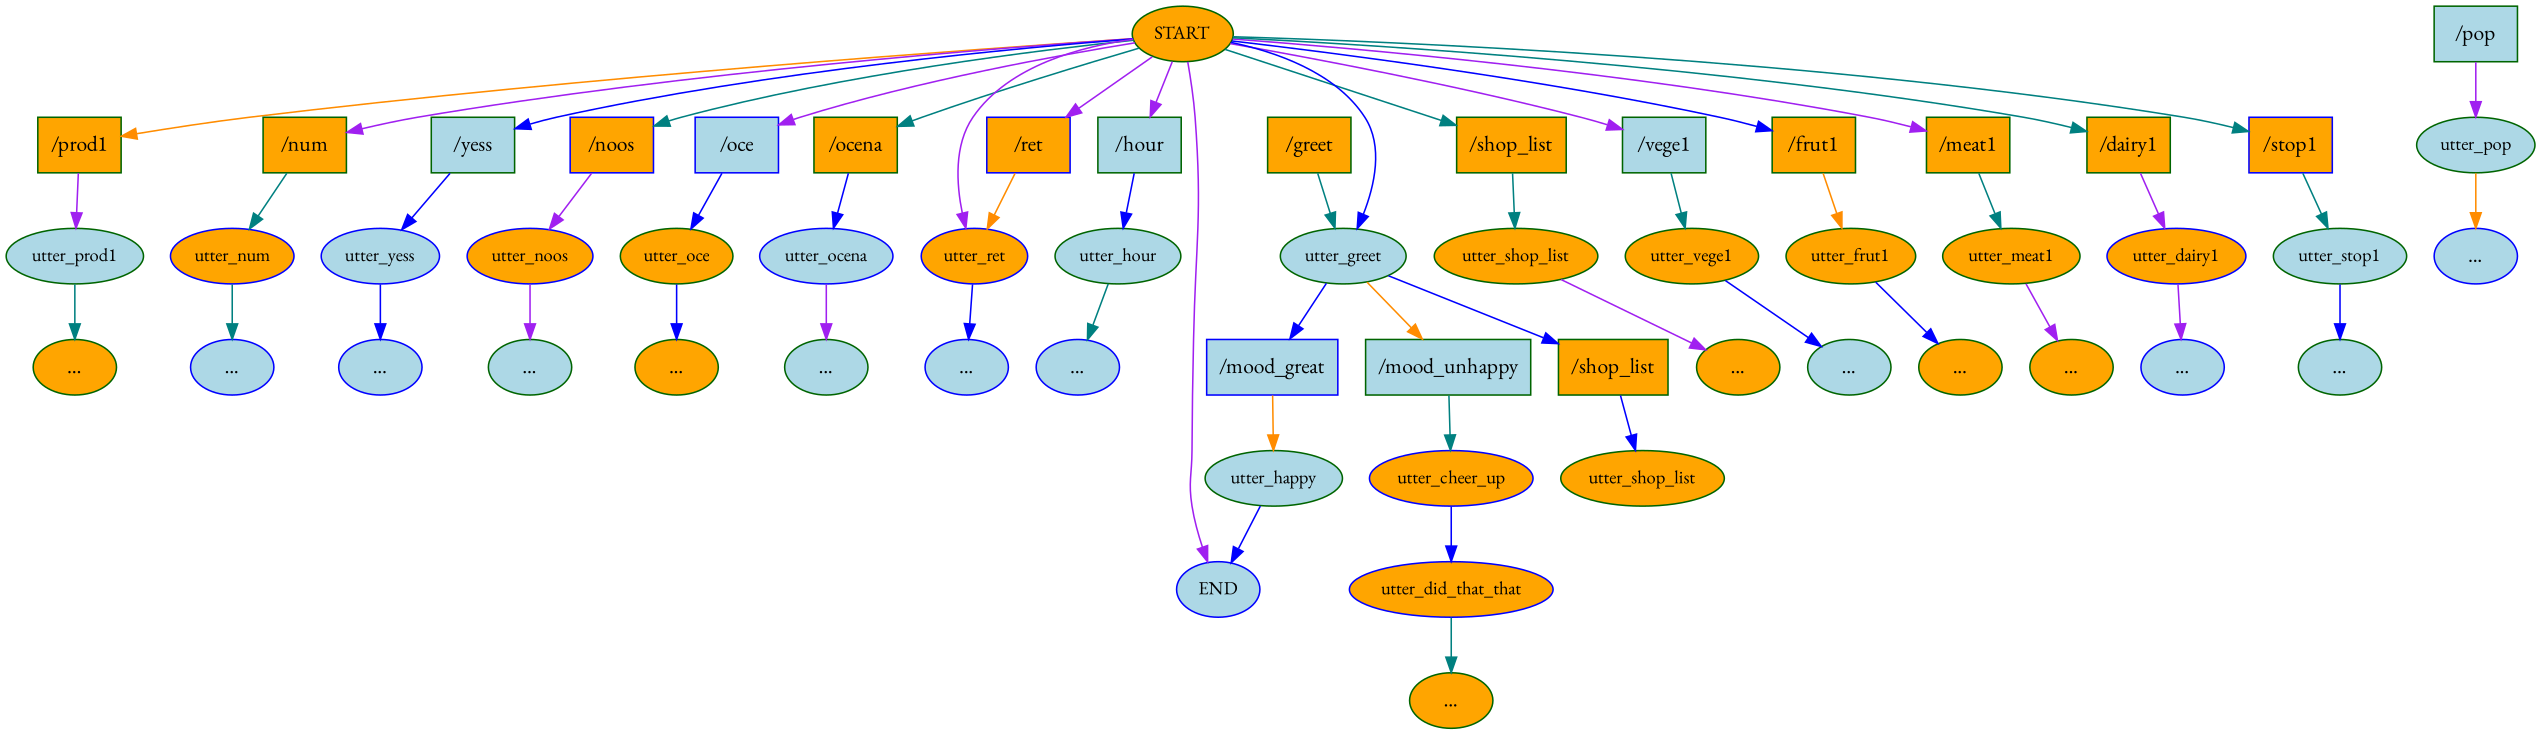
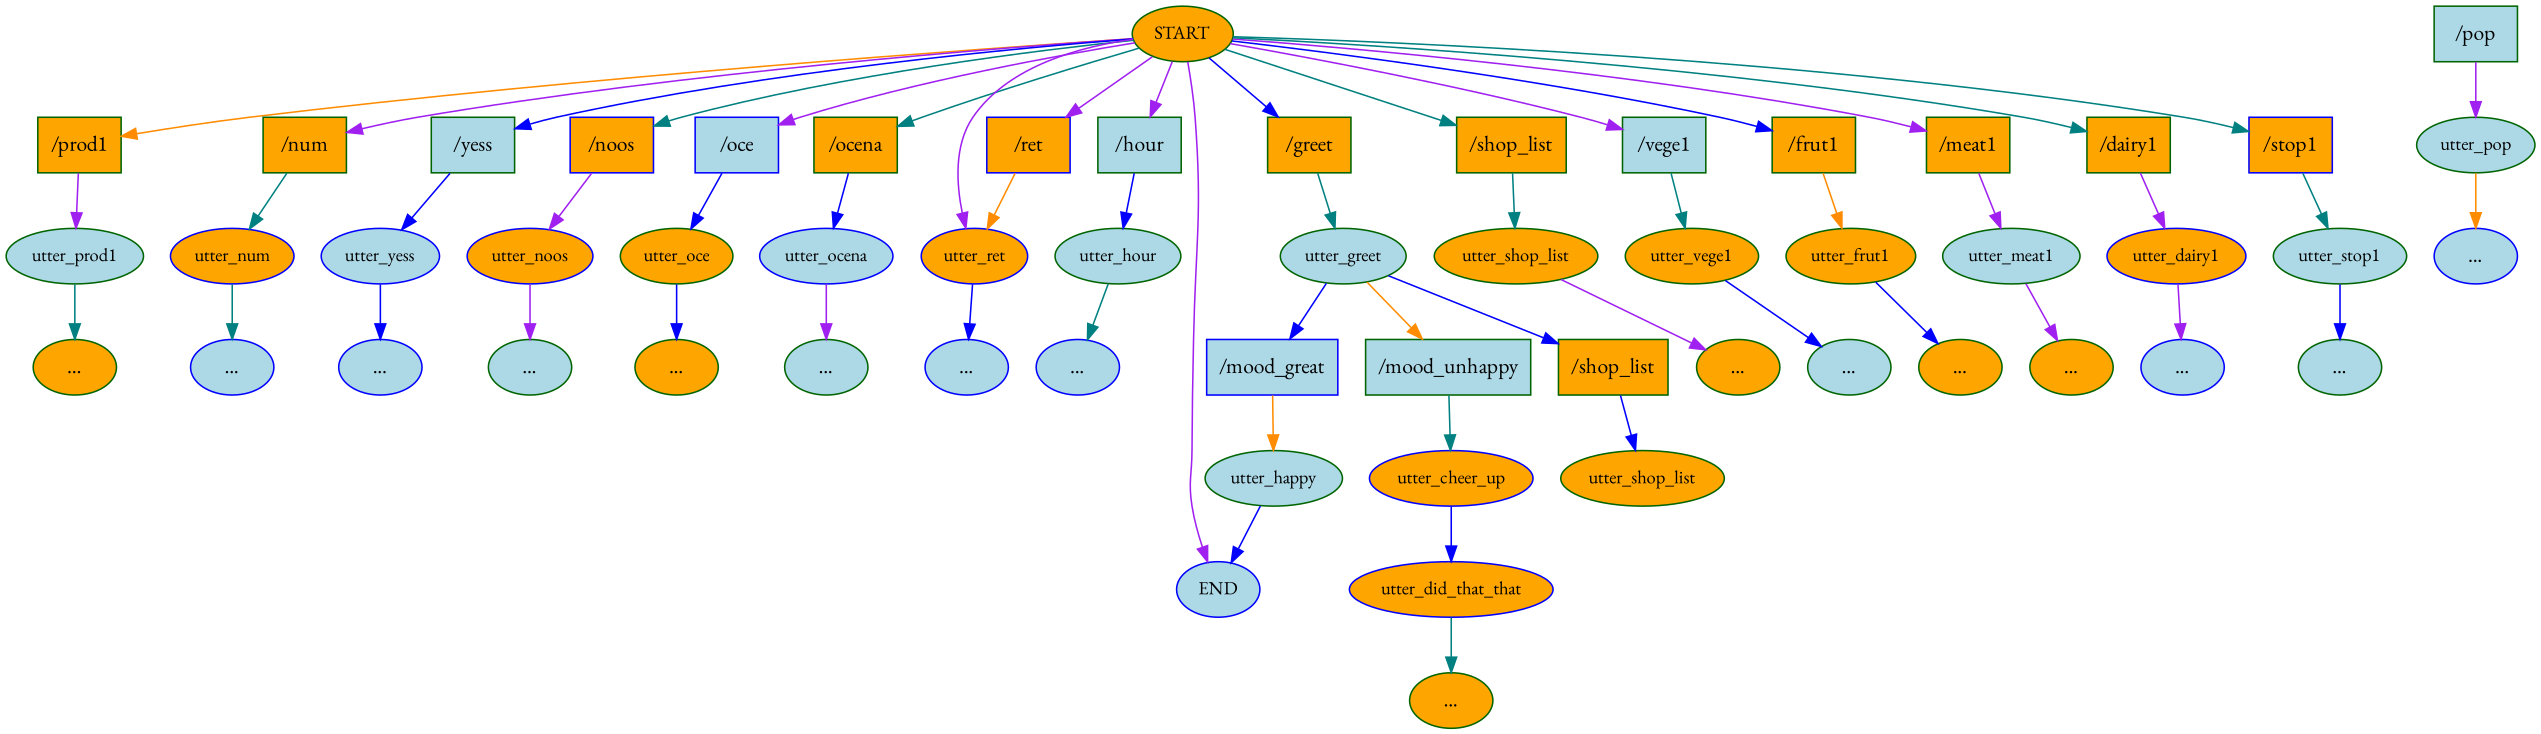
edge "START" -> "utter_greet": now "START" -> "/greet"
edge "/meat1" -> "utter_meat1": color teal -> purple
node "utter_meat1": fillcolor orange -> lightblue
